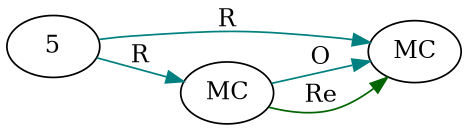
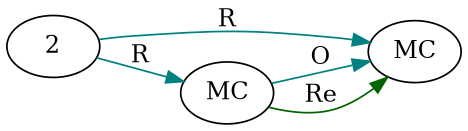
node "5": label "5" -> "2"
